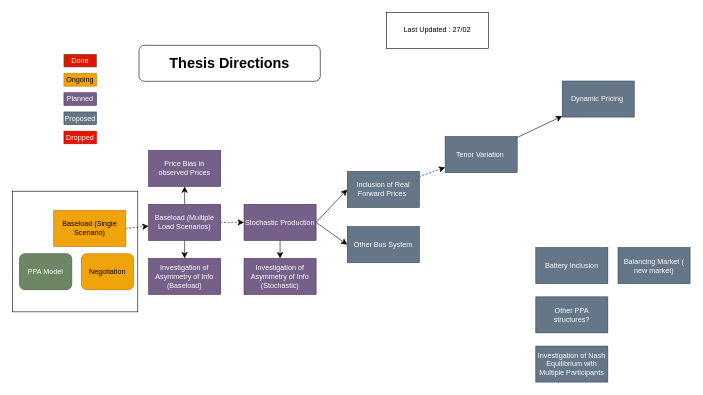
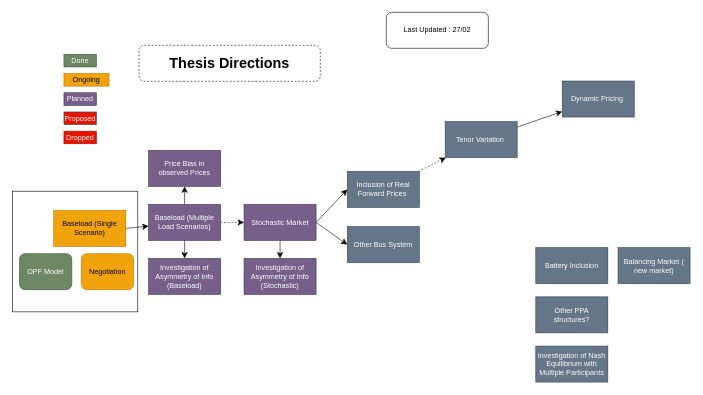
node "Last Updated : 27/02": shape rectangle -> rounded rectangle
node "Done": fillcolor #e51400 -> #6d8764
node "Thesis Directions": style solid -> dashed
node "Ongoing": size 32x13 -> 45x13
node "Proposed": fillcolor #647687 -> #e51400
node "Tenor Variation": moved (481, 155) -> (481, 140)
node "Stochastic Production": label "Stochastic Production" -> "Stochastic Market"
edge "Baseload (Single Scenario)" -> "Baseload (Multiple Load Scenarios)": style dashed -> solid
node "PPA Model": label "PPA Model" -> "OPF Model"
